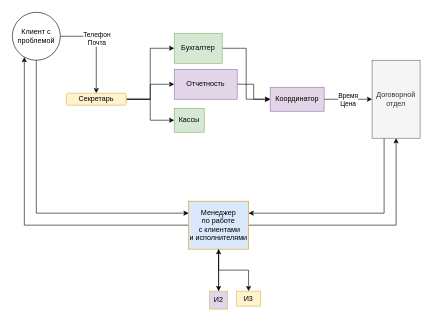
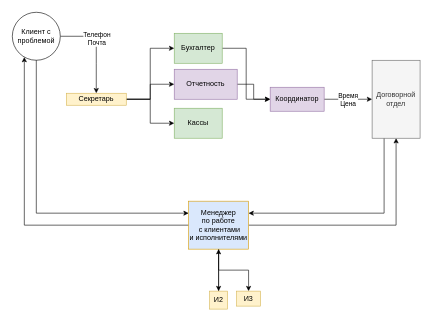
node "Секретарь": shape rounded rectangle -> rectangle
node "Кассы": size 30x24 -> 48x30
node "И2": fillcolor #e1d5e7 -> #fff2cc
